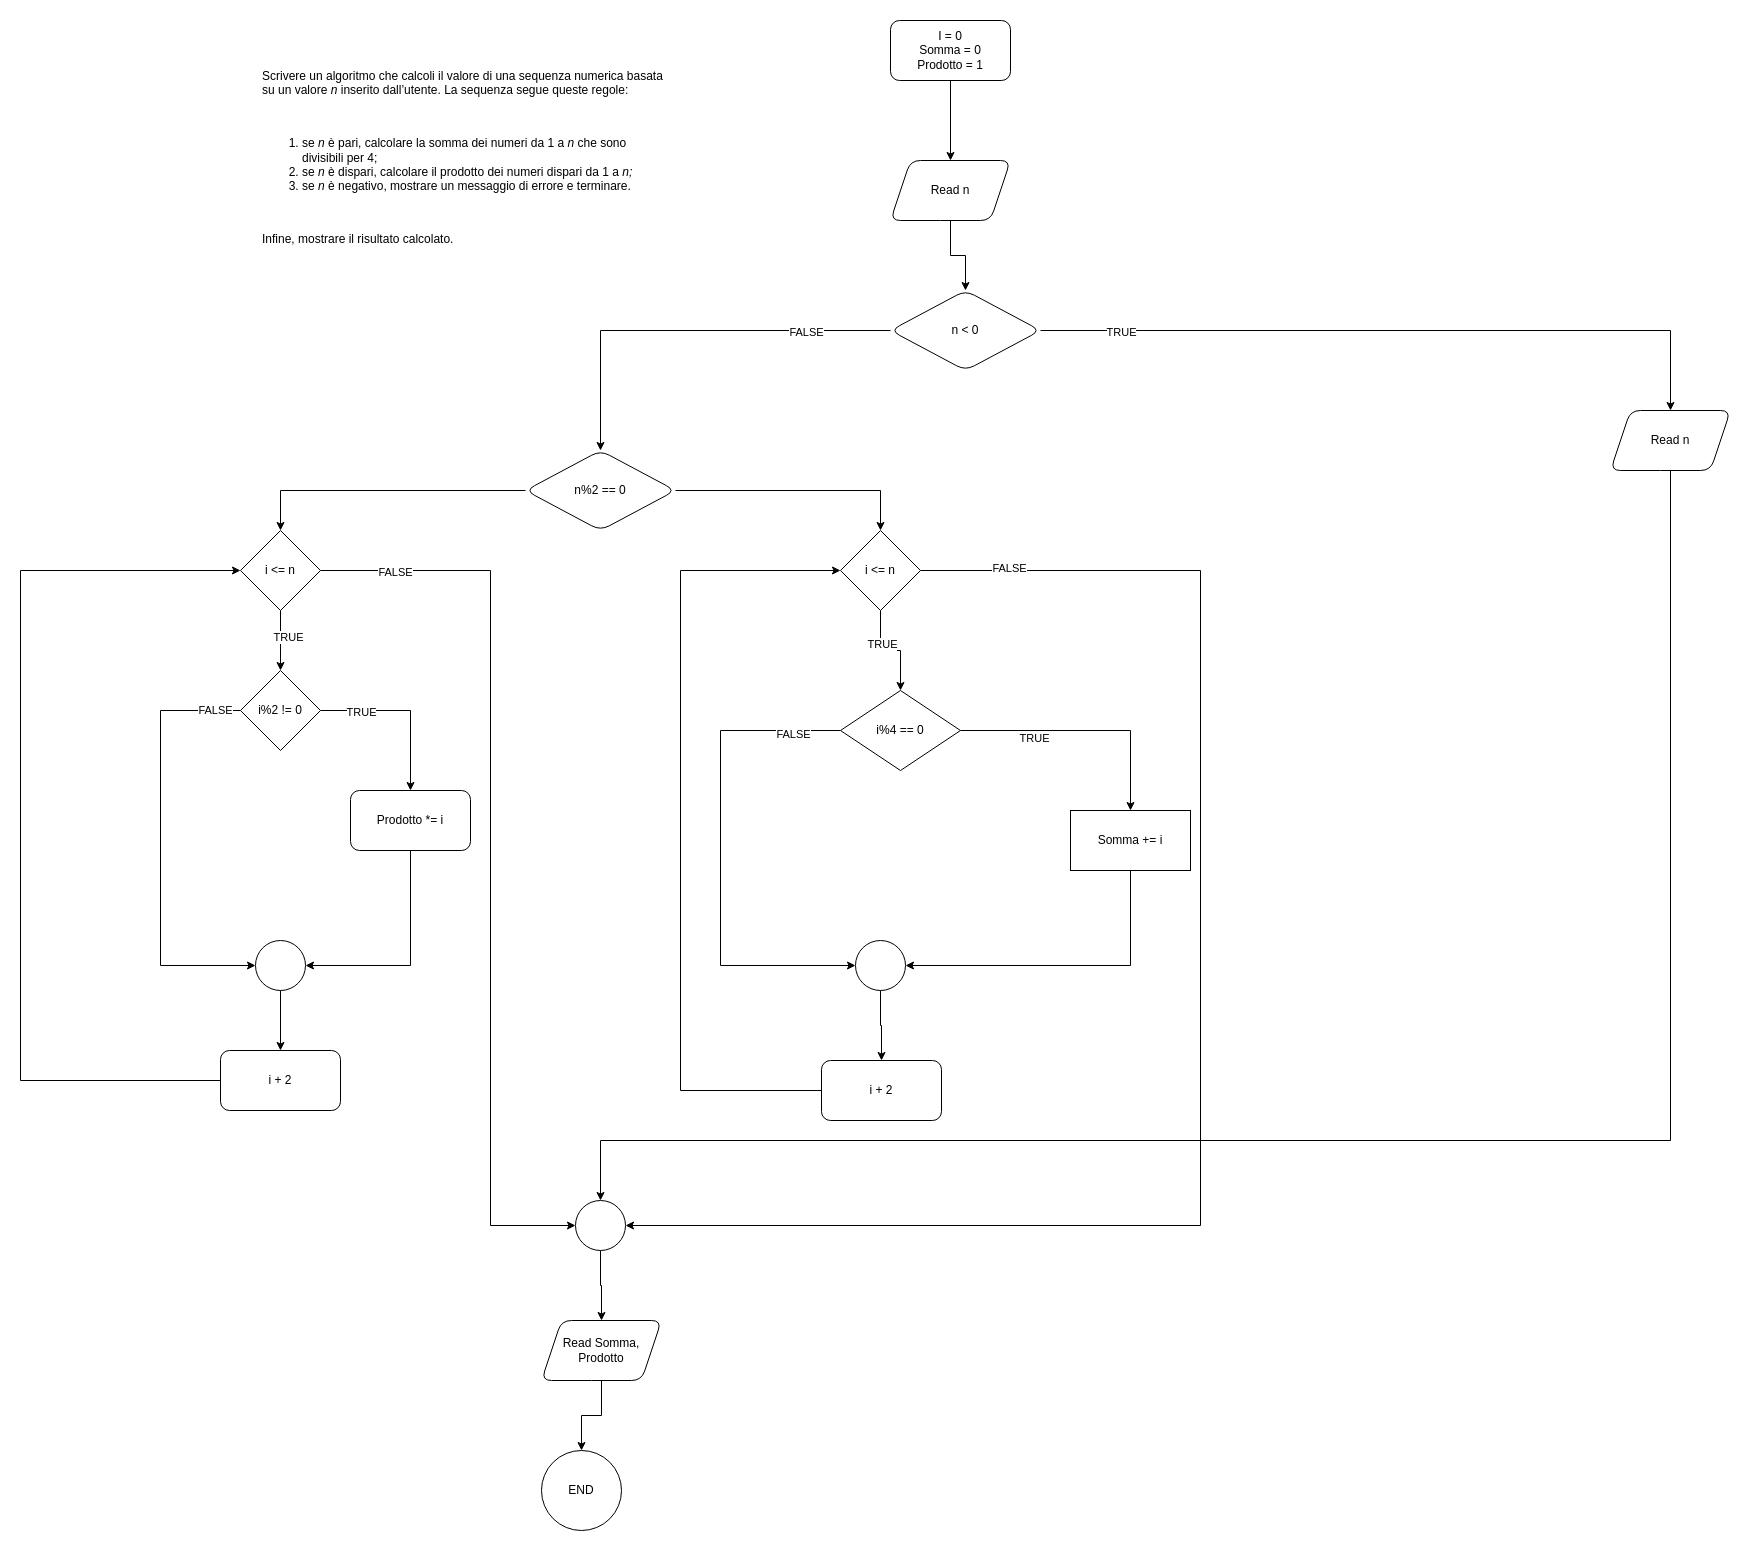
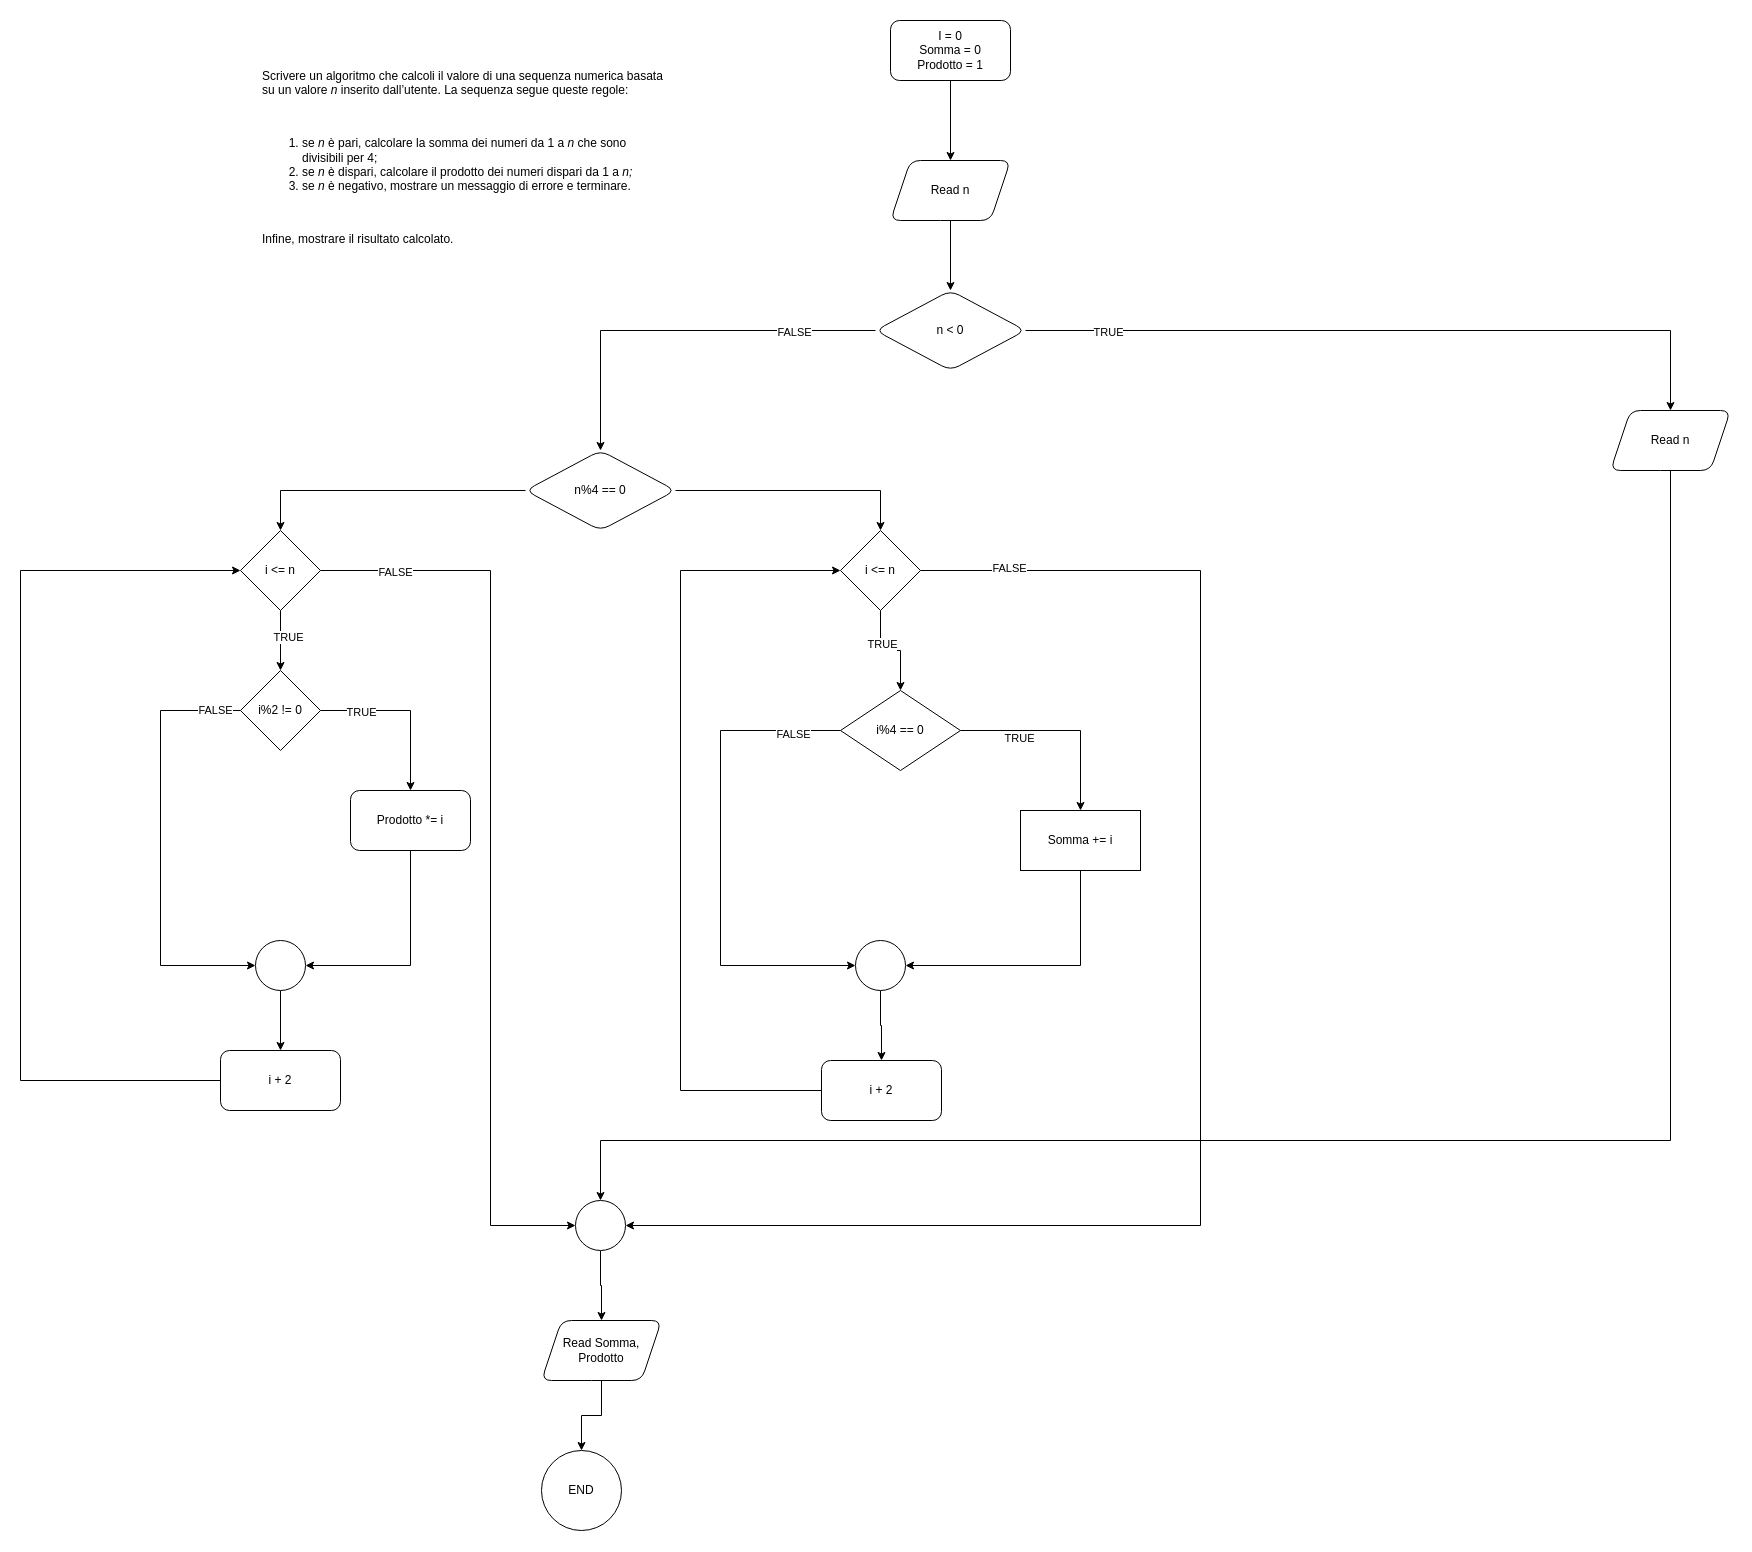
node "n < 0": moved (966, 331) -> (951, 331)
node "n%2 == 0": label "n%2 == 0" -> "n%4 == 0"
node "Somma += i": moved (1131, 841) -> (1081, 841)
